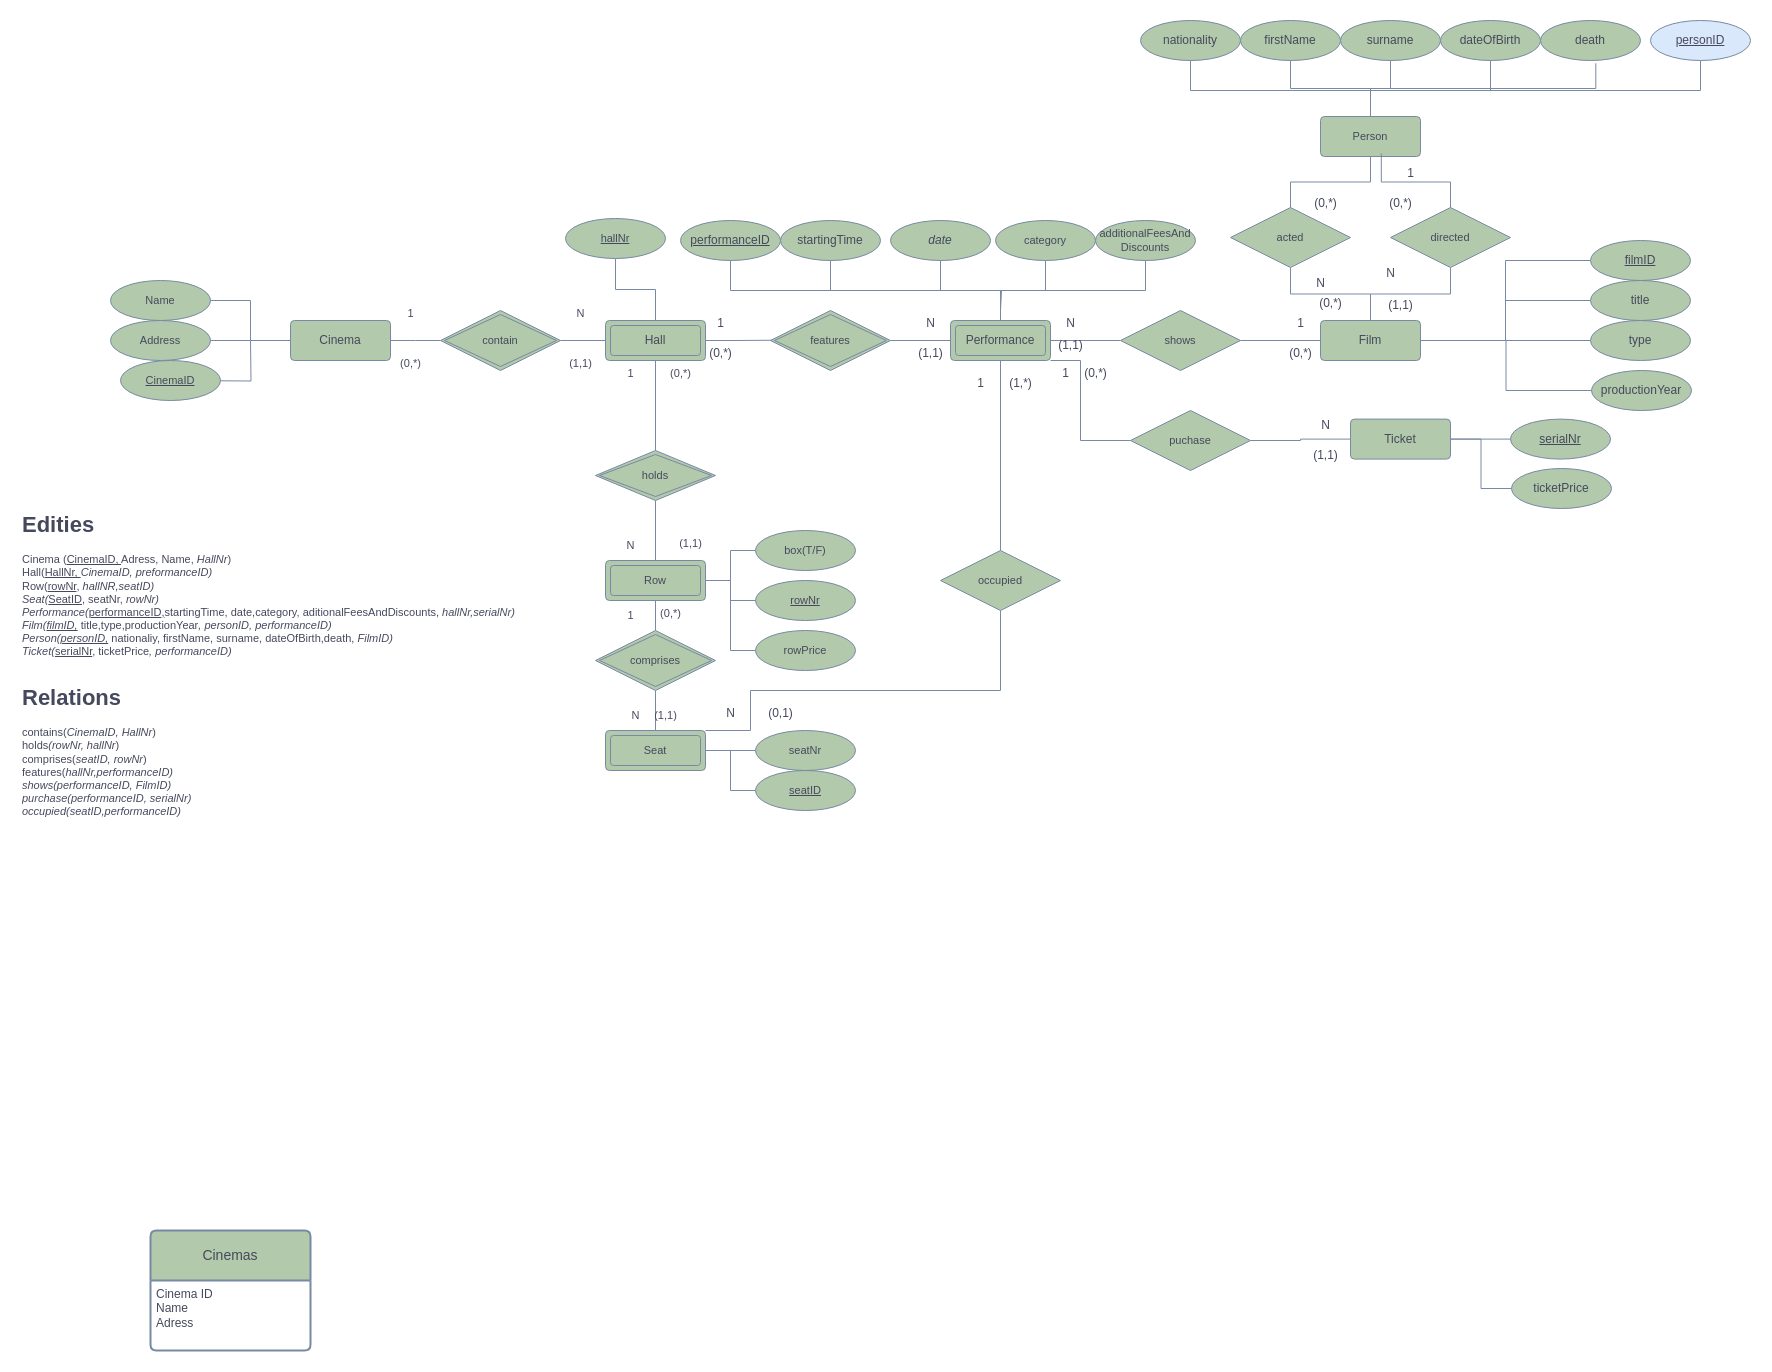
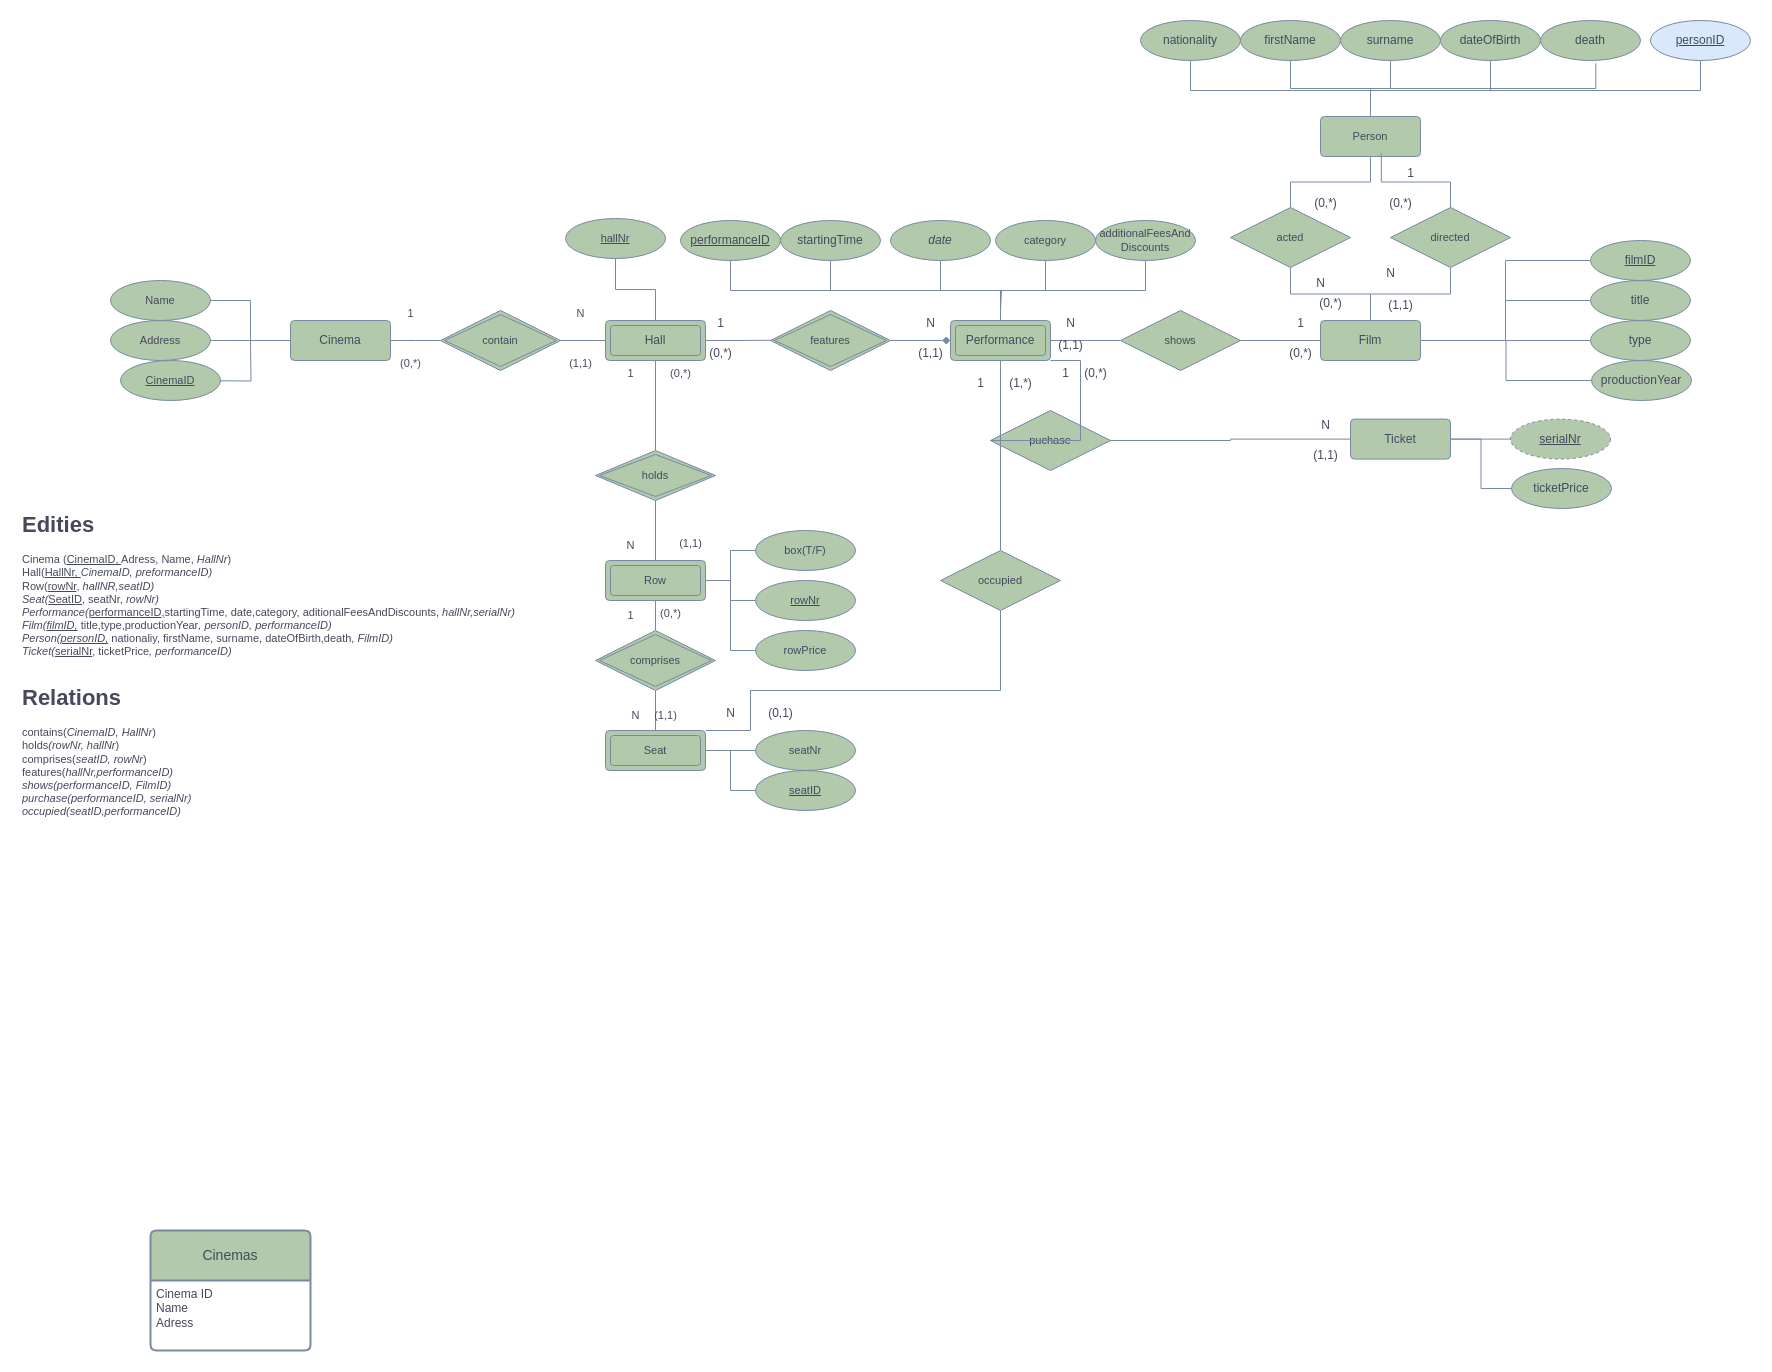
edge "features" -- "Performance": arrowhead none -> diamond
node "productionYear": moved (1642, 391) -> (1642, 381)
node "serialNr": style solid -> dashed
node "puchase": moved (1191, 441) -> (1051, 441)
